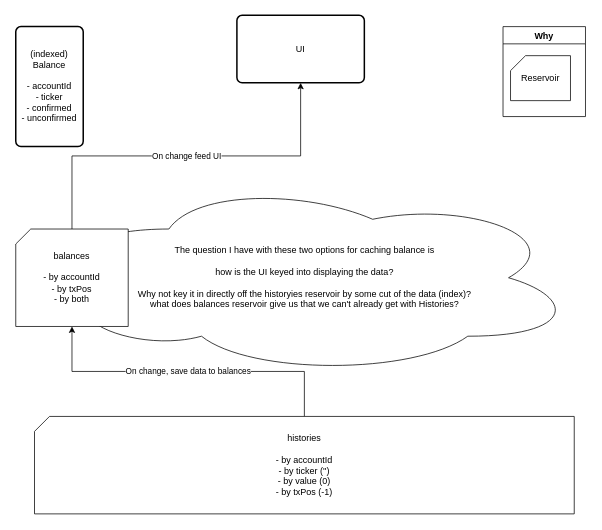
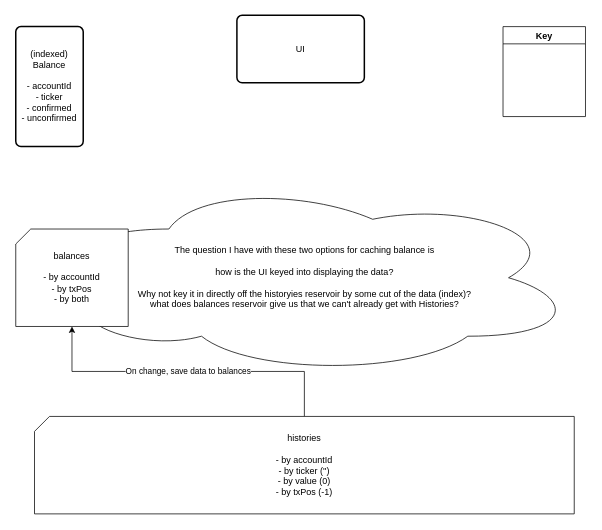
node "Why": label "Why" -> "Key"
node "Reservoir": removed
edge "balances - by accountId - by txPos - by both" -> "UI": removed, label "On change feed UI"
